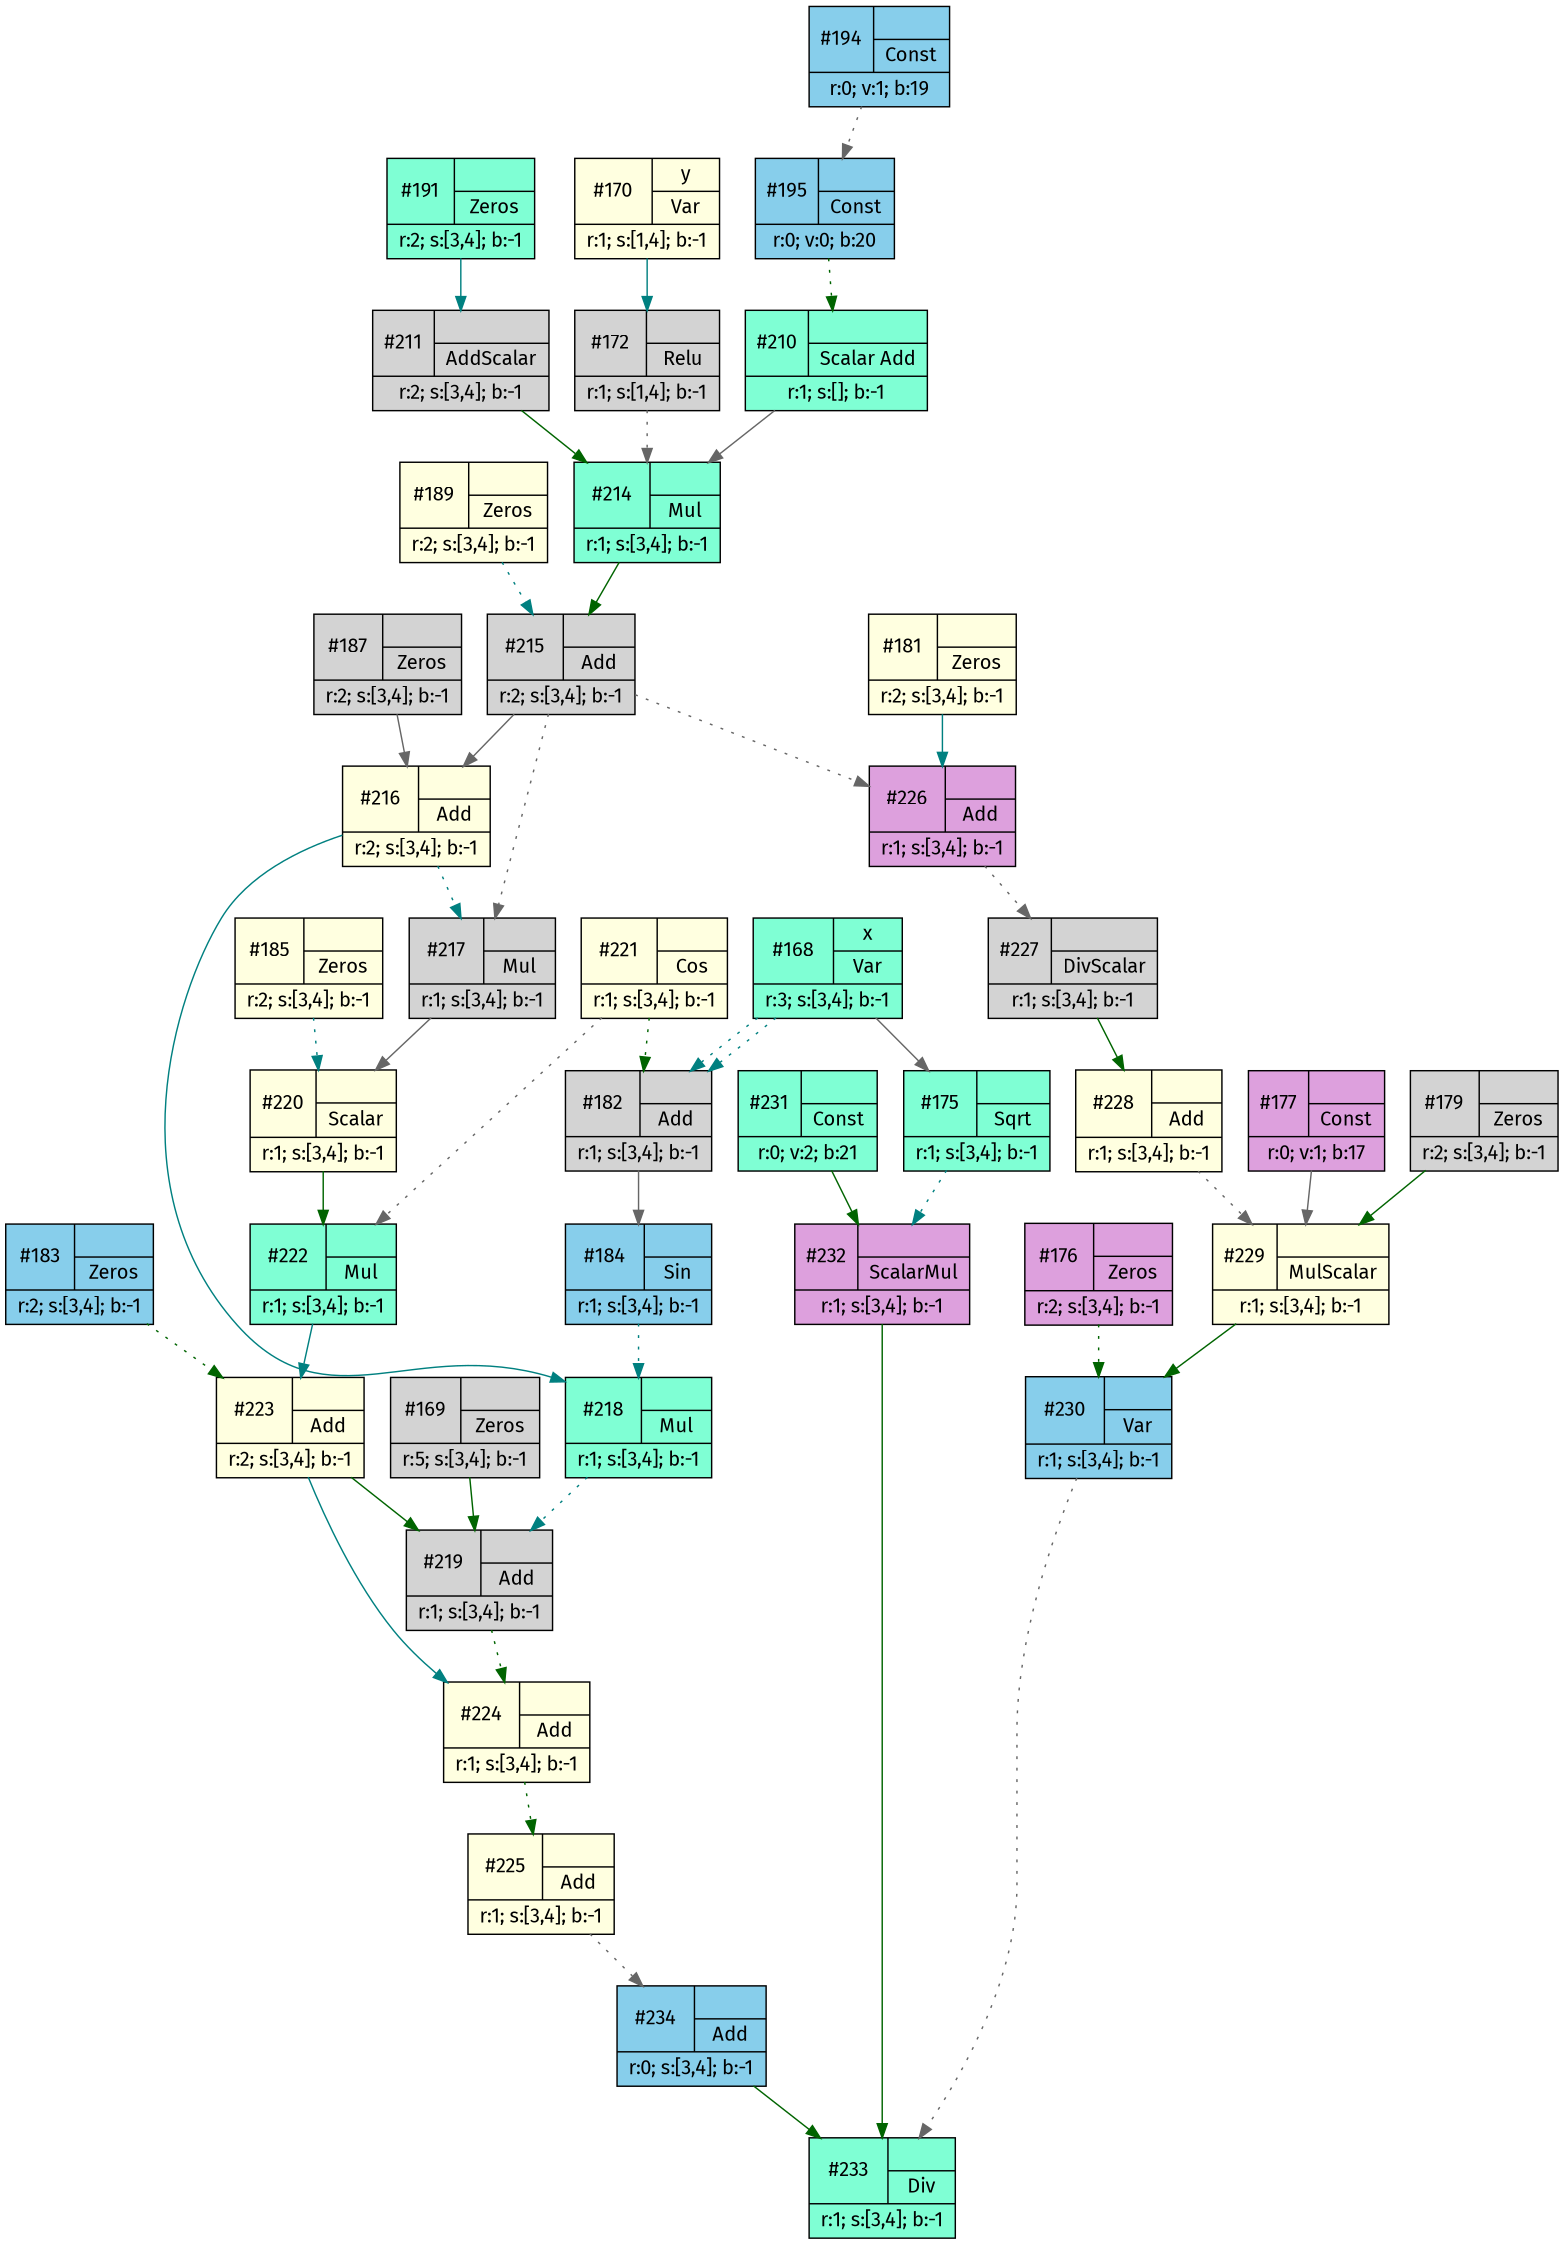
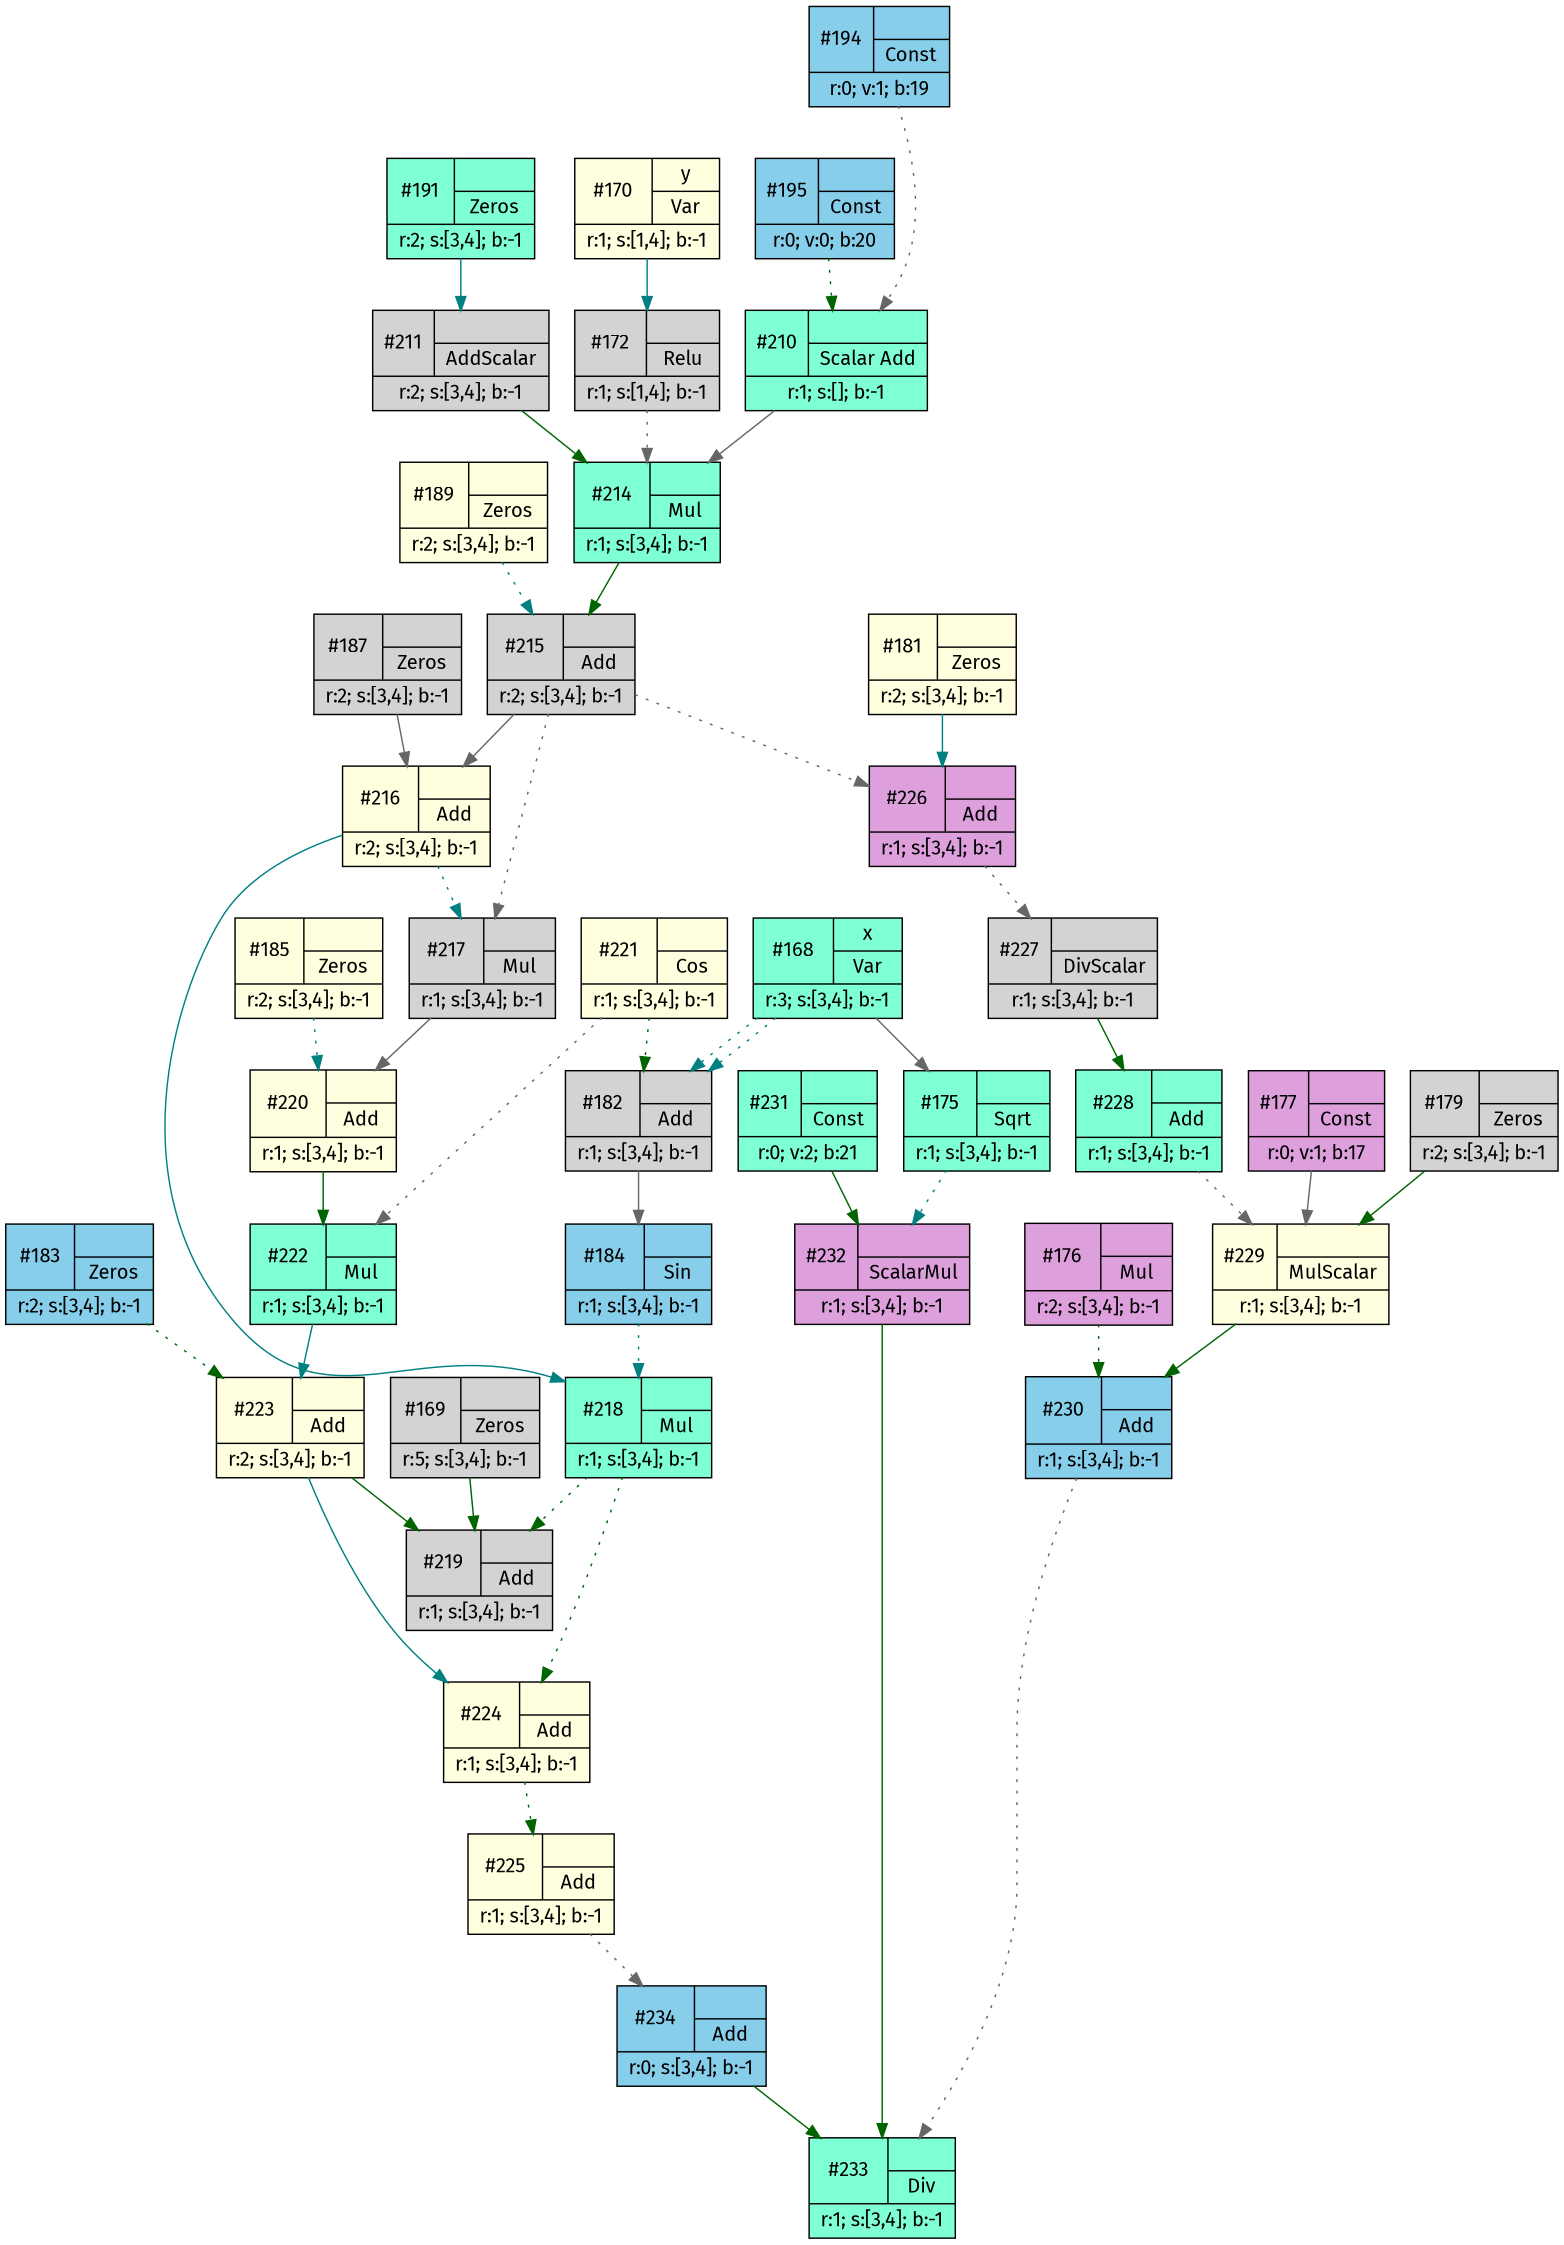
edge "#194" -> "#195": now "#194" -> "#210"
node "#220": text "Scalar" -> "Add"
node "#228": fillcolor lightyellow -> aquamarine
node "#176": text "Zeros" -> "Mul"
node "#230": text "Var" -> "Add"
edge "#218" -> "#219": color teal -> darkgreen
edge "#219" -> "#224": now "#218" -> "#224"
